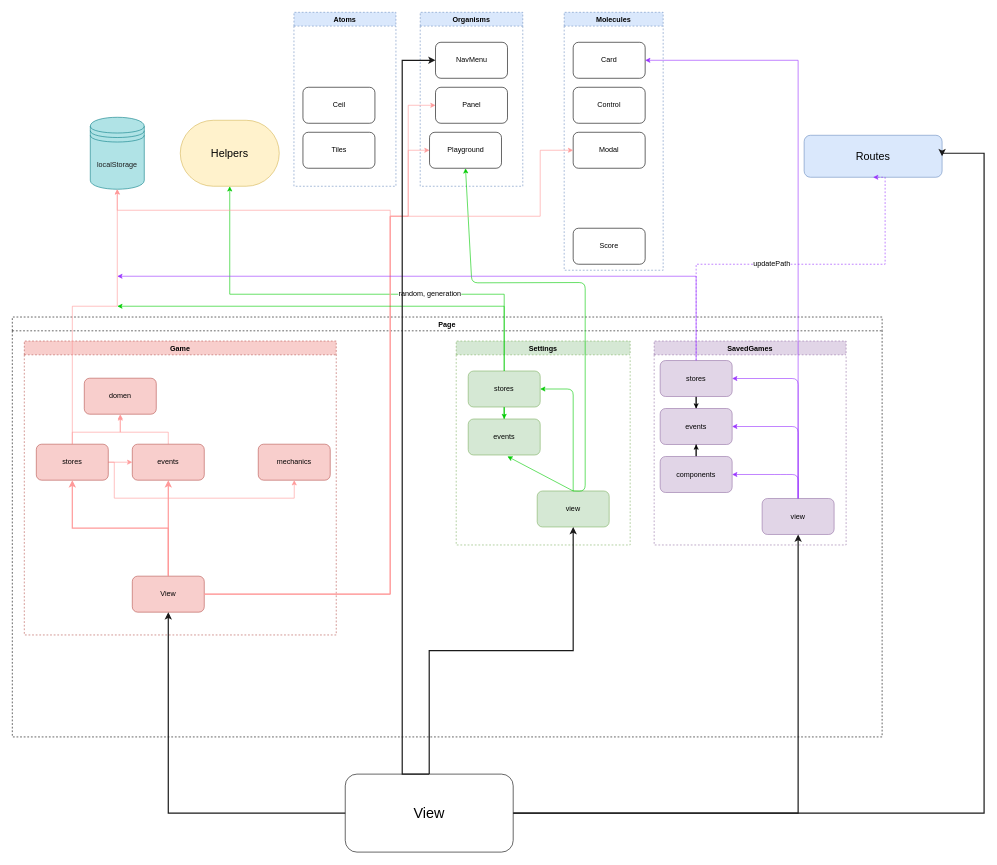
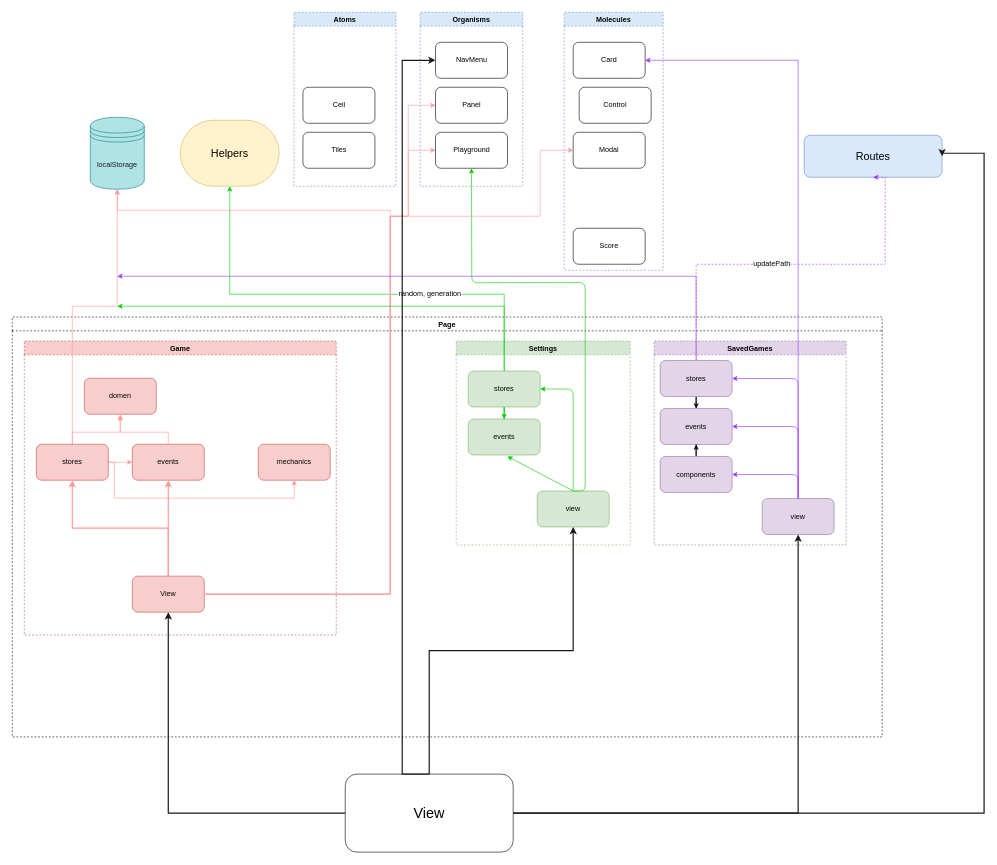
node "Control": moved (609, 105) -> (615, 105)
node "Playground": moved (466, 150) -> (472, 150)
